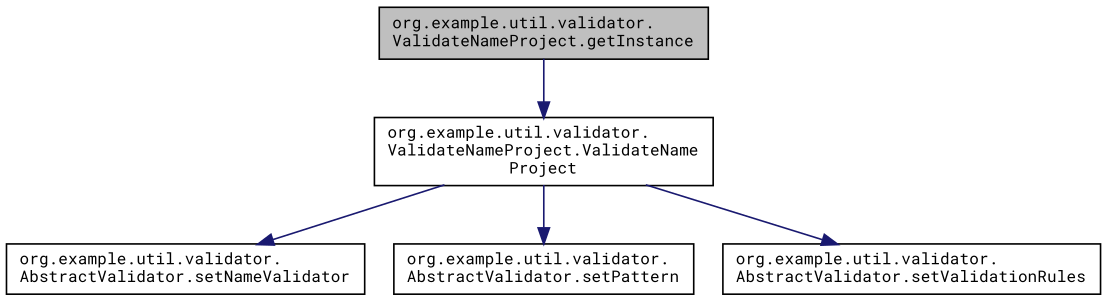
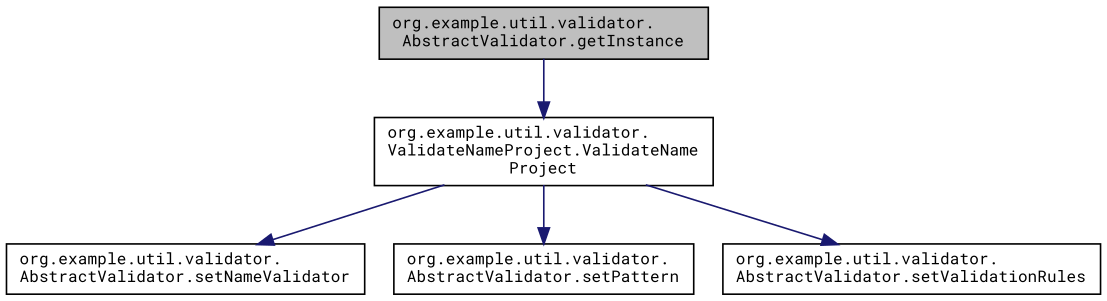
node "org.example.util.validator. ValidateNameProject.getInstance": label "org.example.util.validator. ValidateNameProject.getInstance" -> "org.example.util.validator. AbstractValidator.getInstance"
